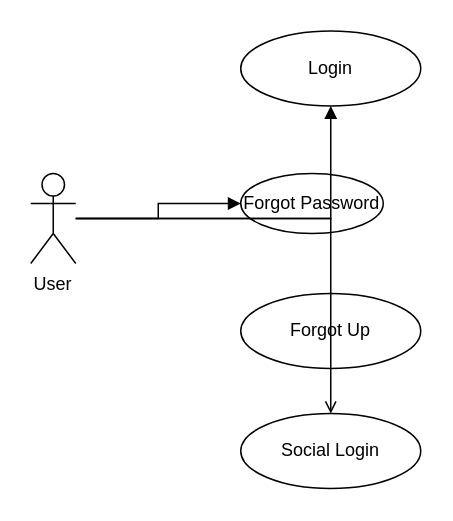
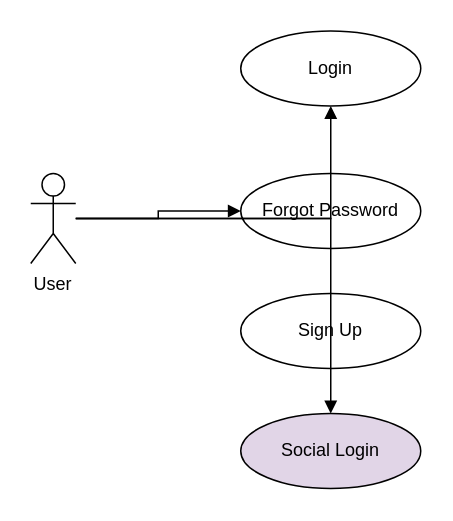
node "Forgot Password": size 143x60 -> 180x75
node "Forgot Up": label "Forgot Up" -> "Sign Up"
edge "User" -> "Social Login": arrowhead open -> block
node "Social Login": fillcolor #ffffff -> #e1d5e7
